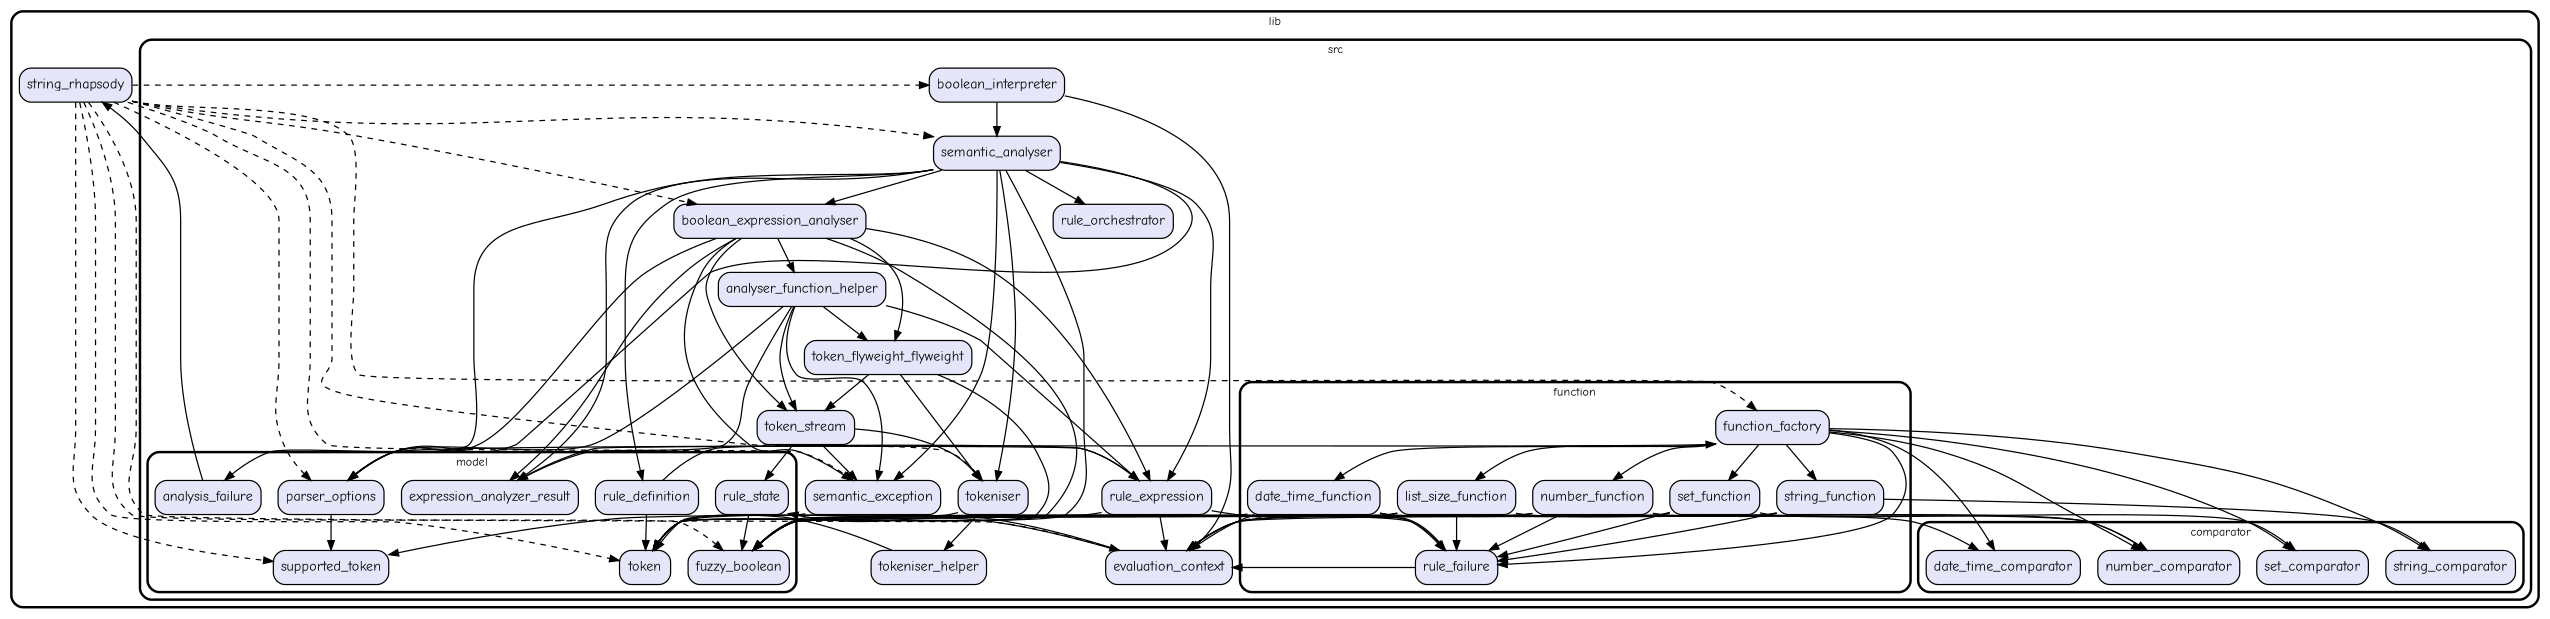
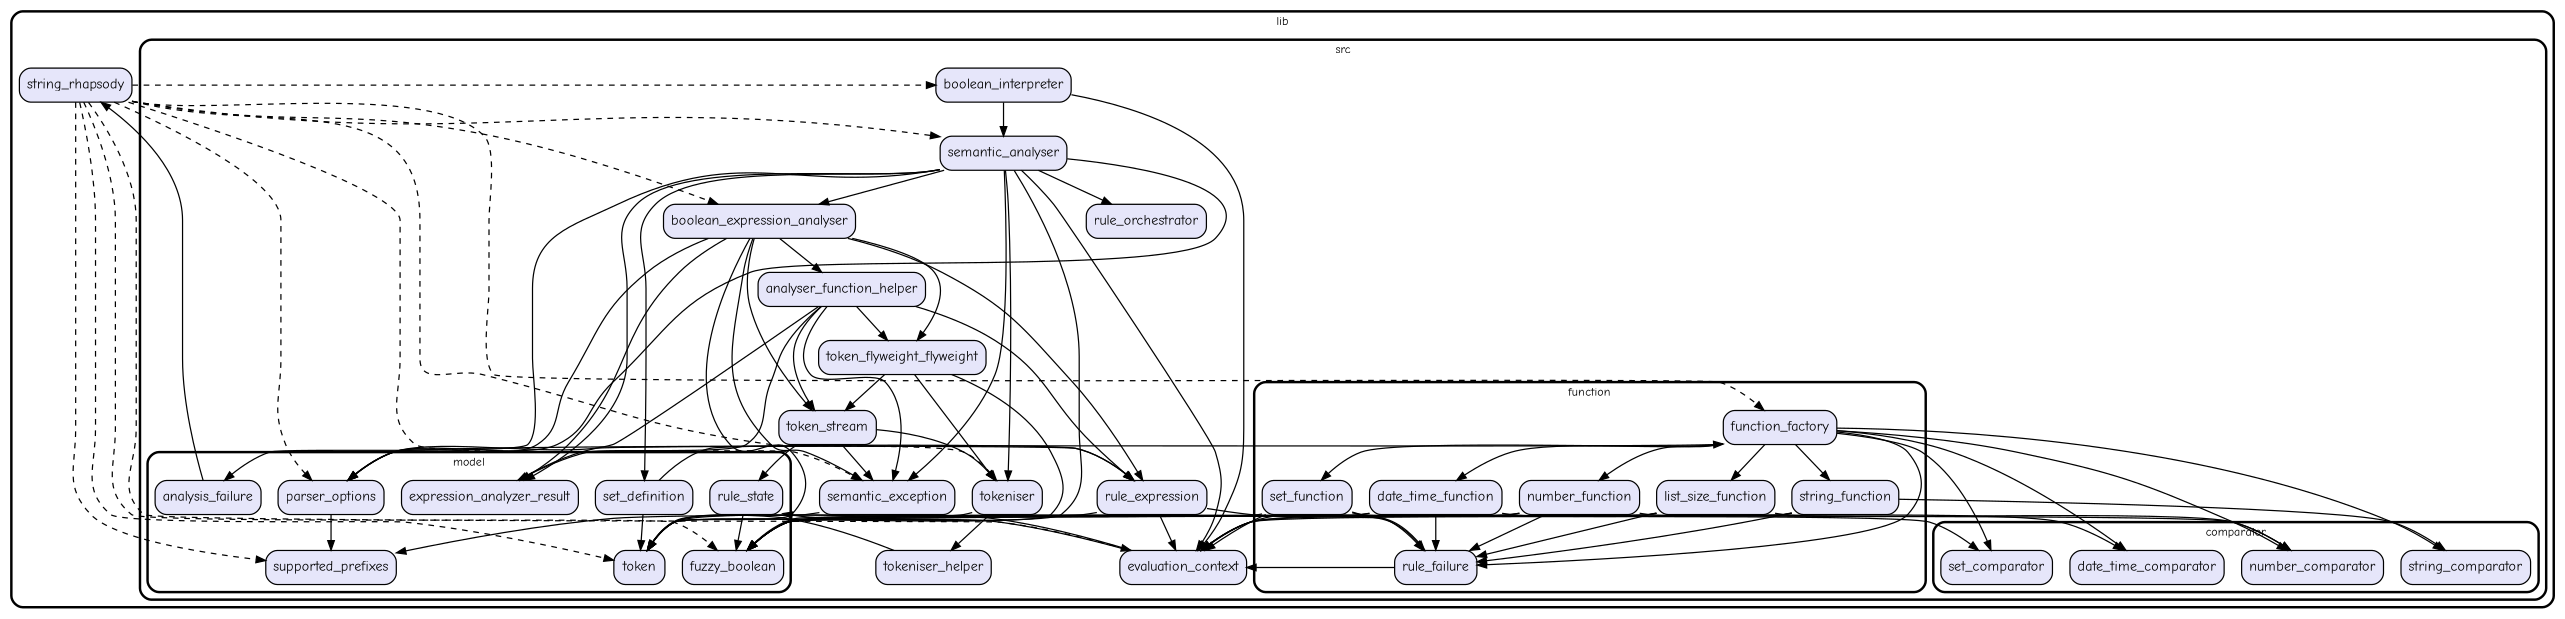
edge "semantic_analyser" -> "rule_expression": now "semantic_analyser" -> "evaluation_context"
node "rule_definition": label "rule_definition" -> "set_definition"
edge "list_size_function" -> "evaluation_context": style dashed -> solid
node "supported_token": label "supported_token" -> "supported_prefixes"
